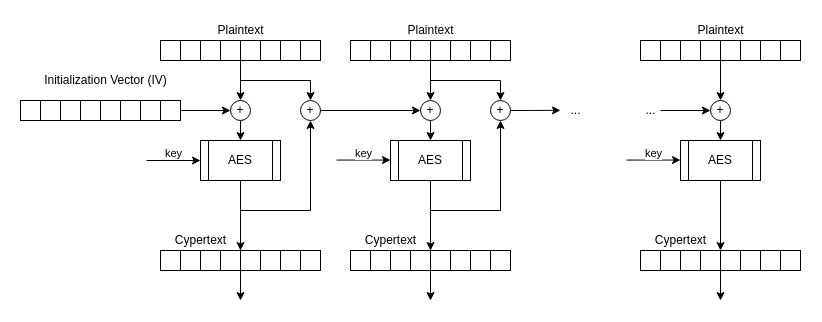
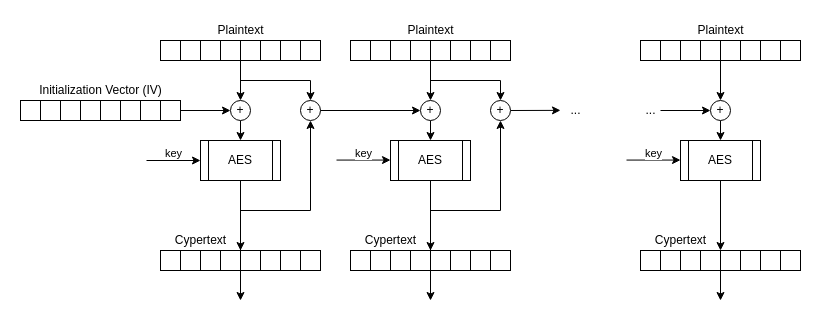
node "Initialization Vector (IV)": moved (106, 81) -> (101, 91)
